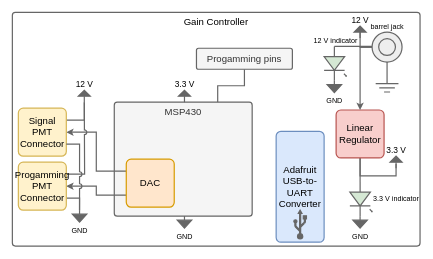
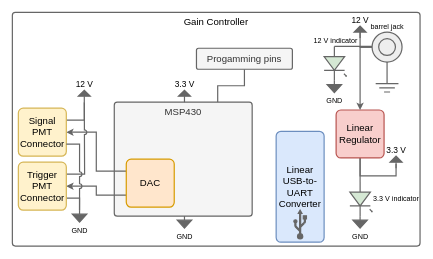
node "Progamming PMT Connector": label "Progamming PMT Connector" -> "Trigger PMT Connector"
node "Adafruit USB-to-UART Converter": label "Adafruit USB-to-UART Converter" -> "Linear USB-to-UART Converter"
